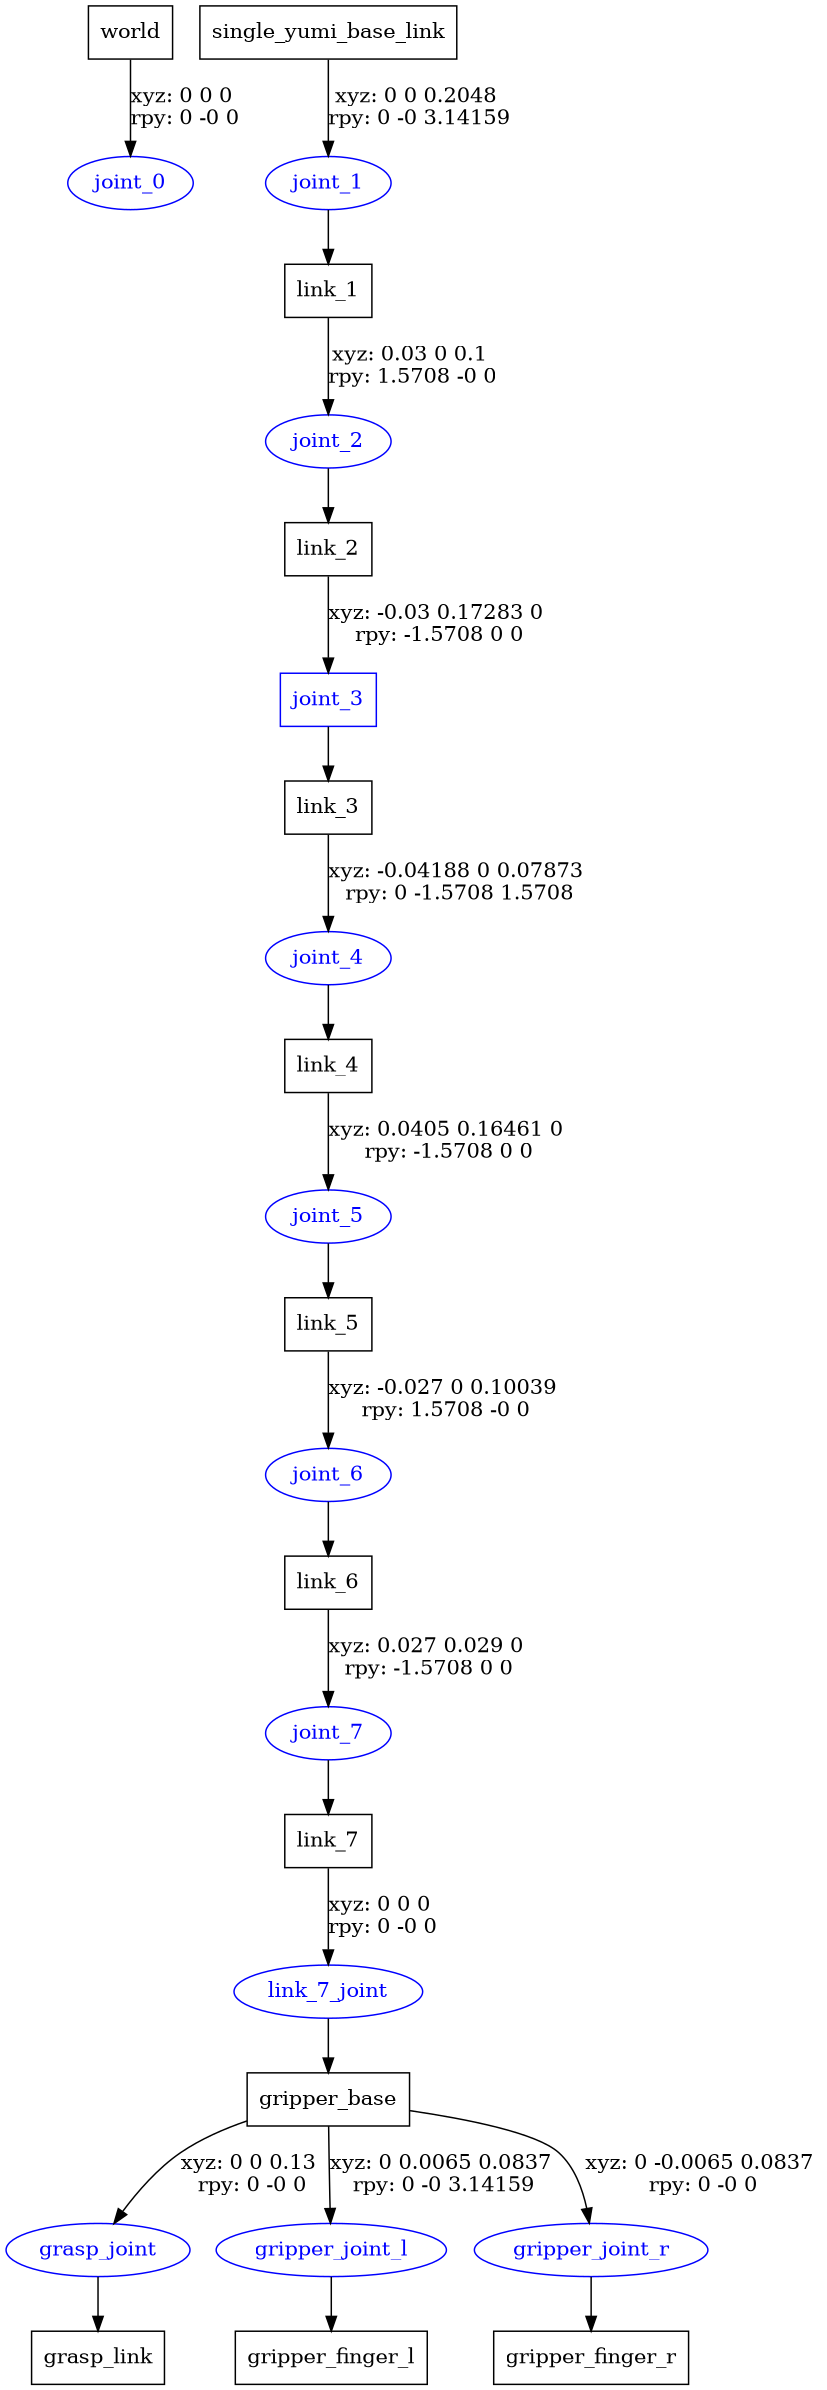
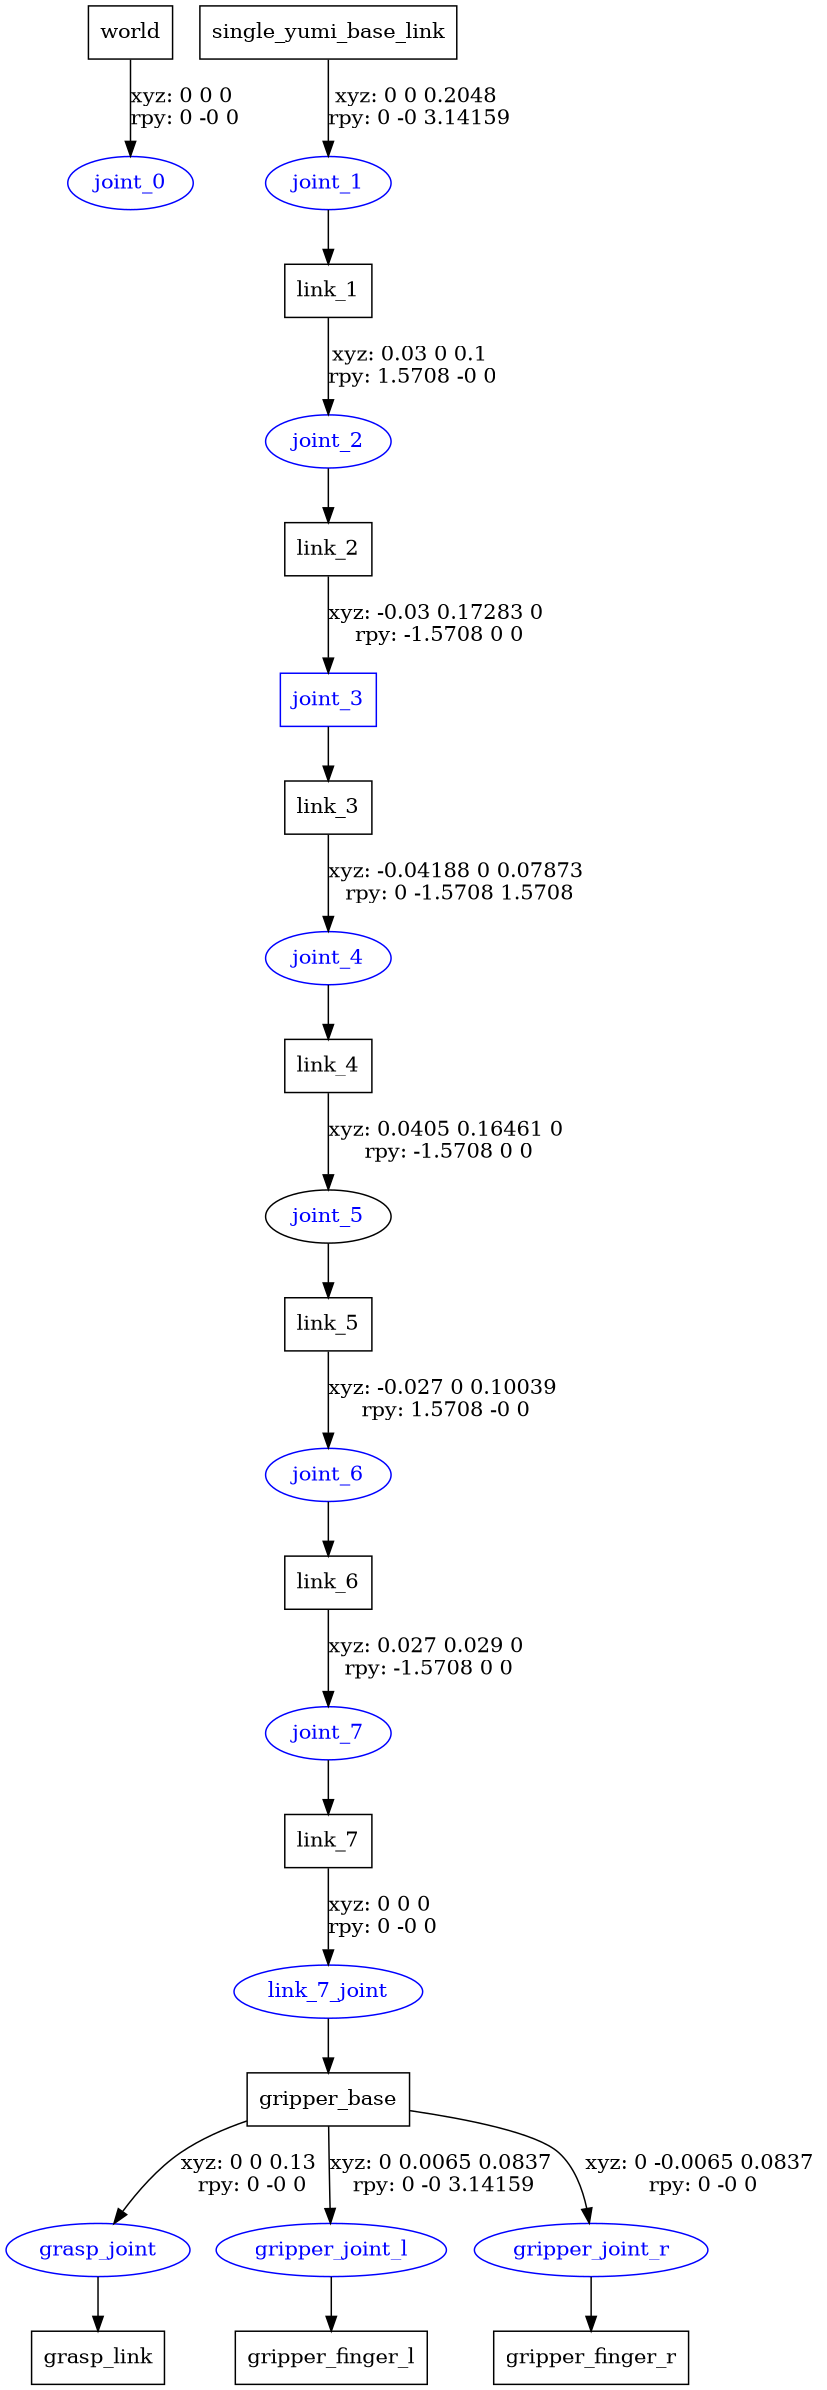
node "joint_5": color blue -> black
